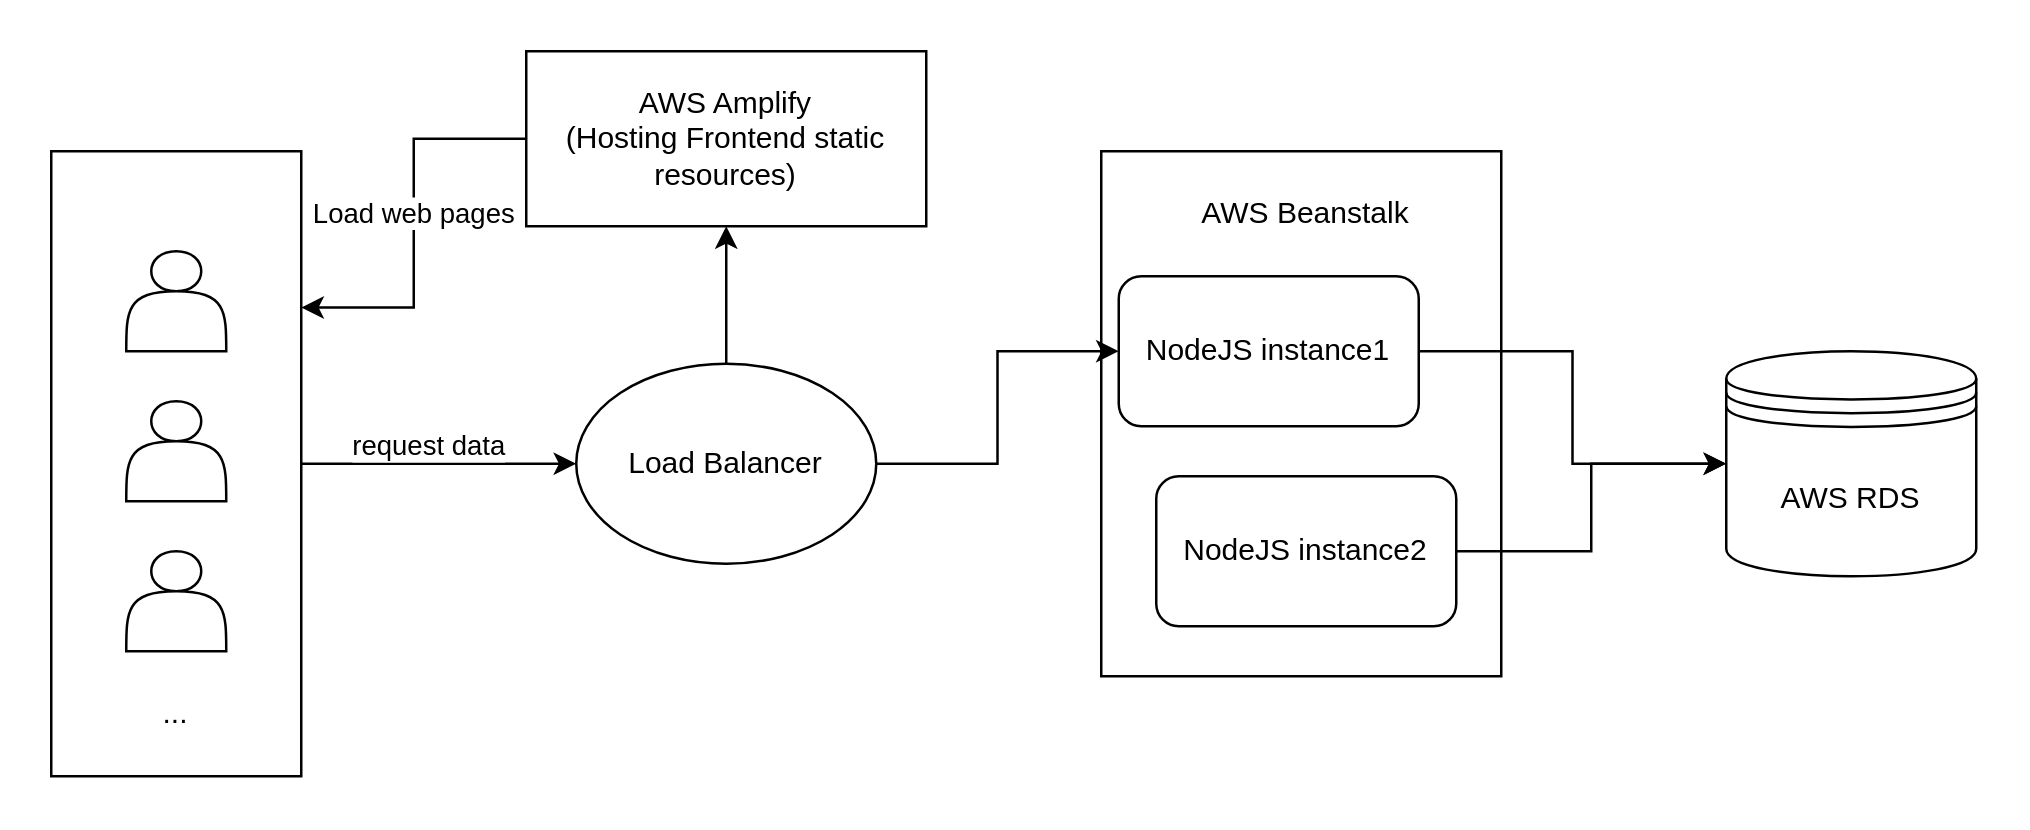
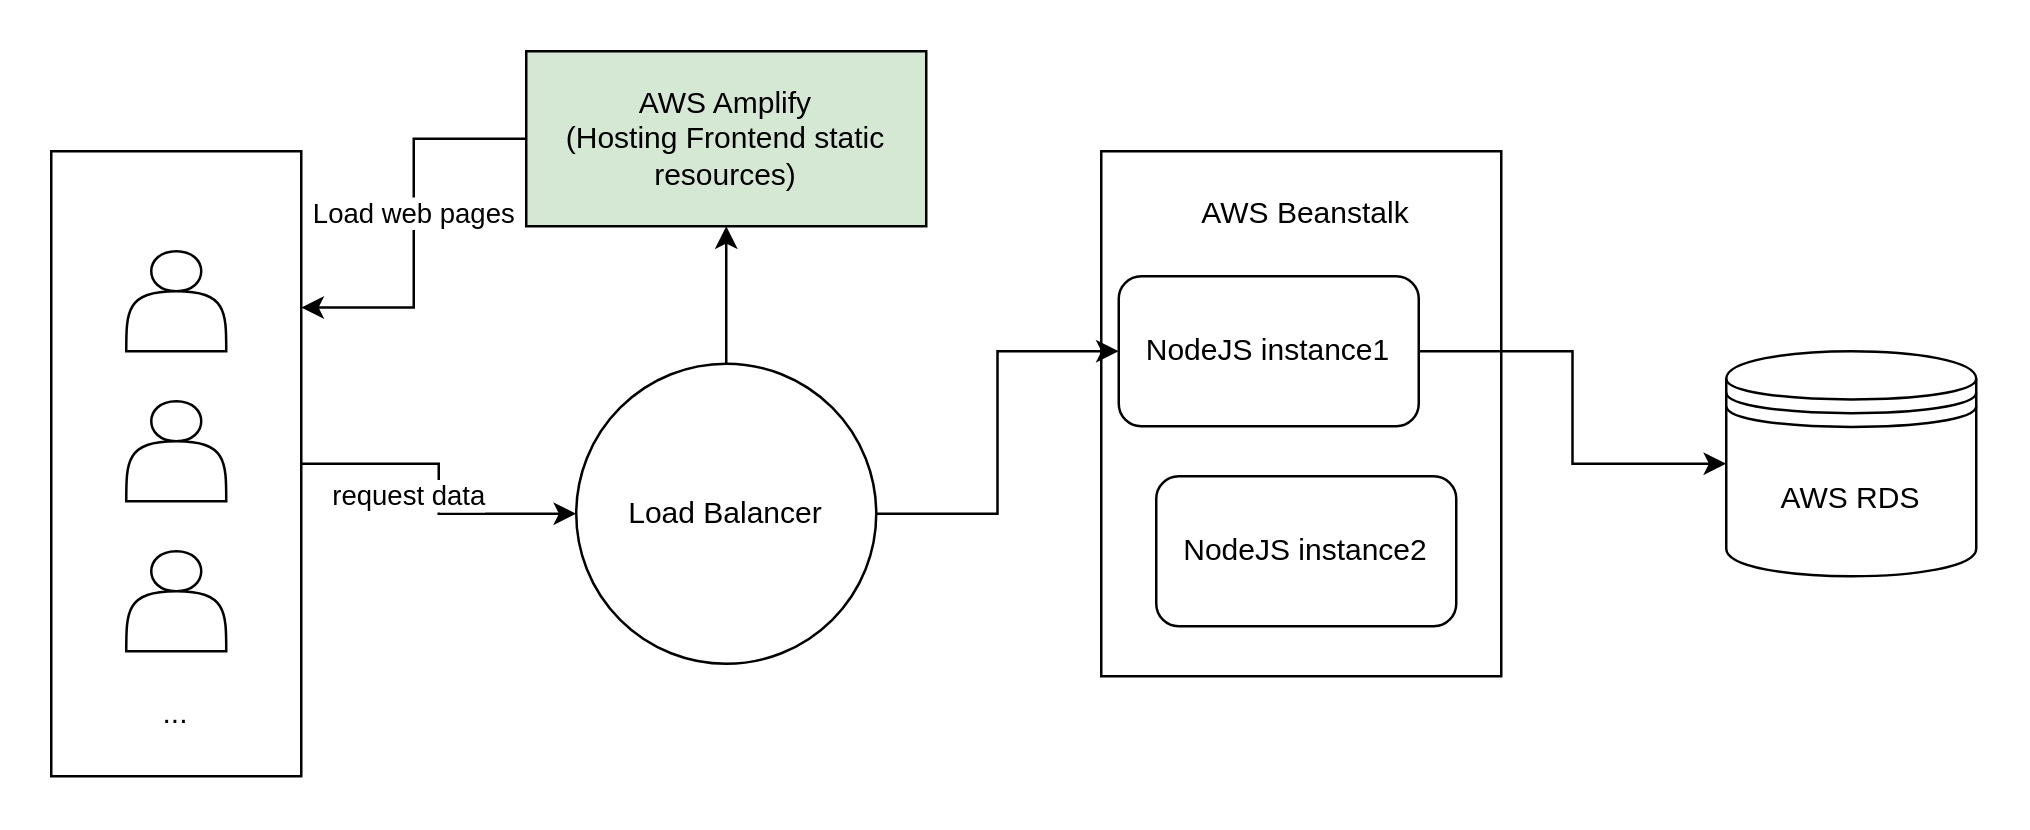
node "AWS Amplify (Hosting Frontend static resources)": fillcolor #ffffff -> #d5e8d4
node "Load Balancer": size 300x200 -> 300x300
edge "NodeJS instance2" -> "AWS RDS": removed
